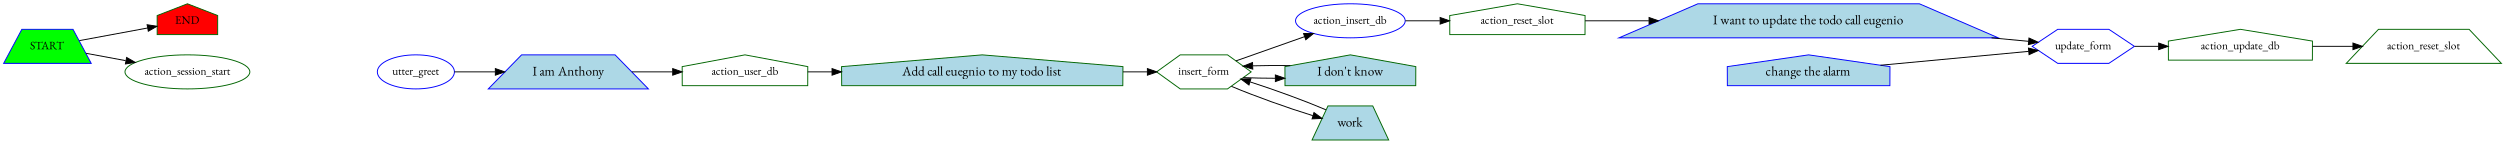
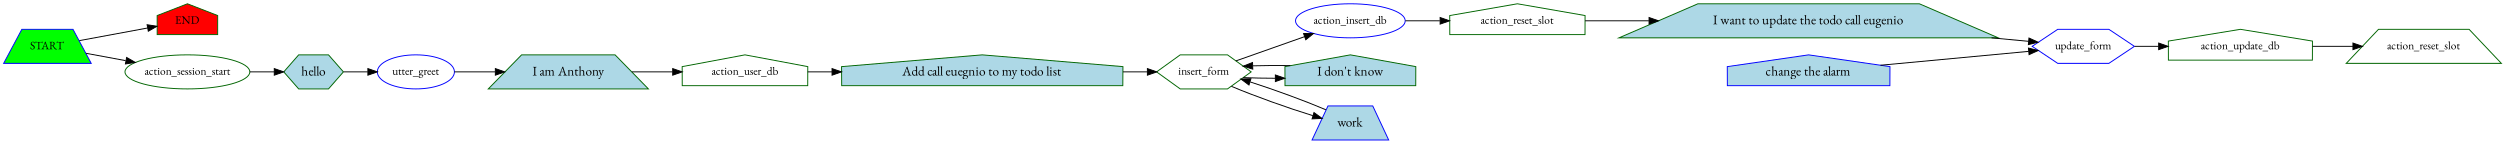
node "I want to update the todo call eugenio": color blue -> darkgreen
node "hello": added
node "I am Anthony": color blue -> darkgreen
node "work": color darkgreen -> blue
